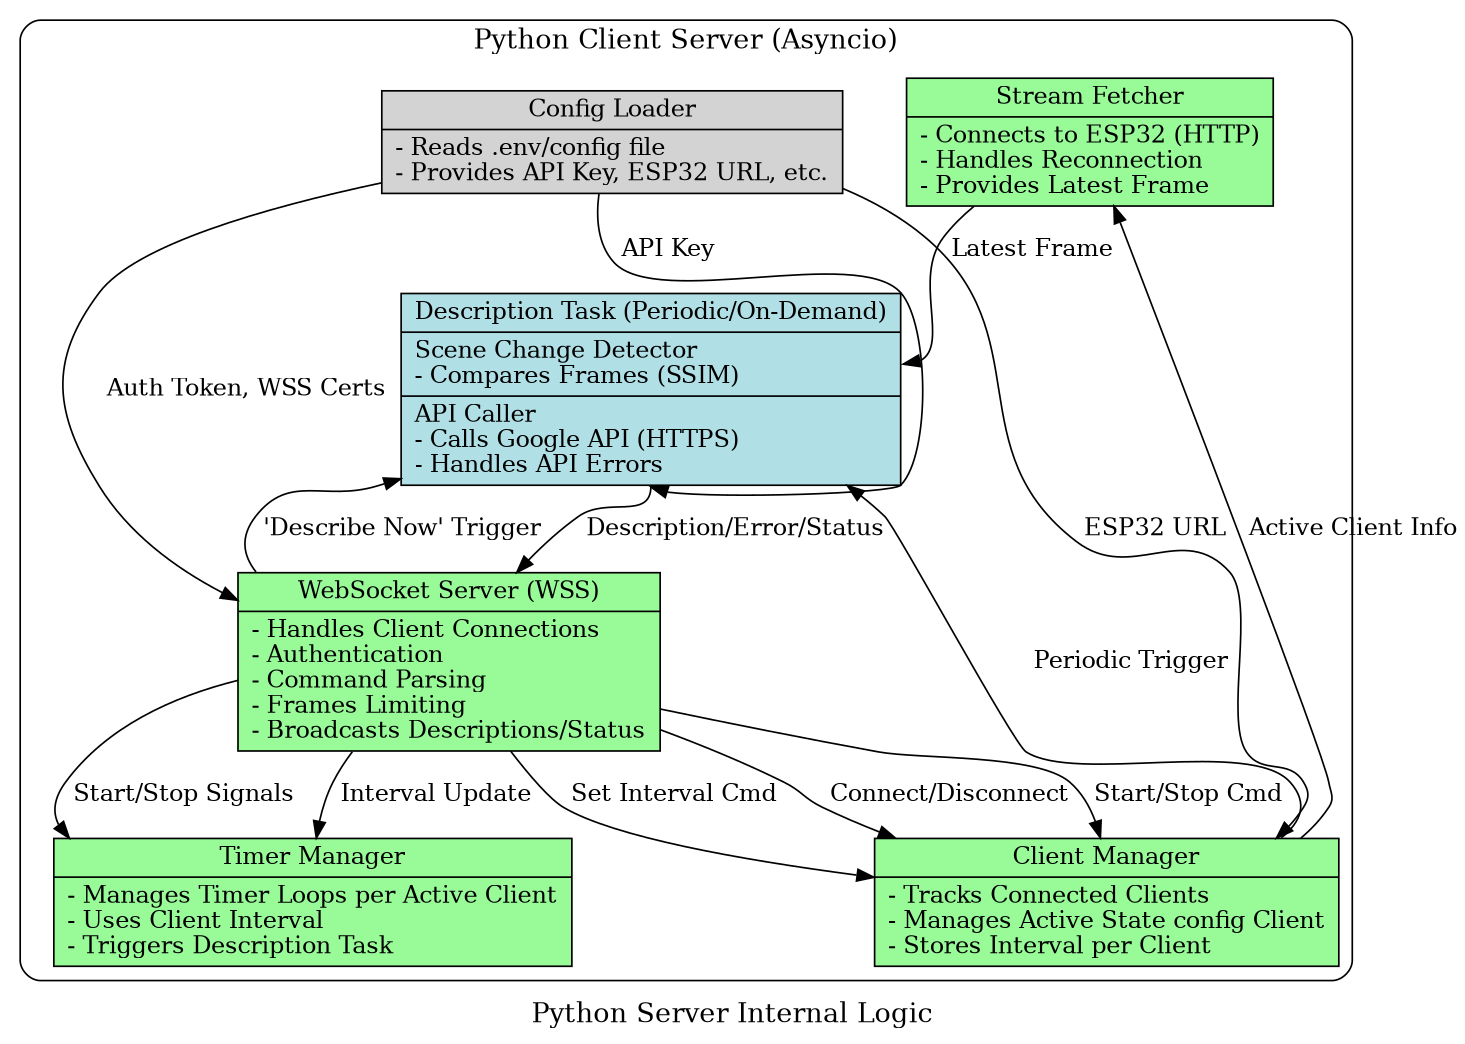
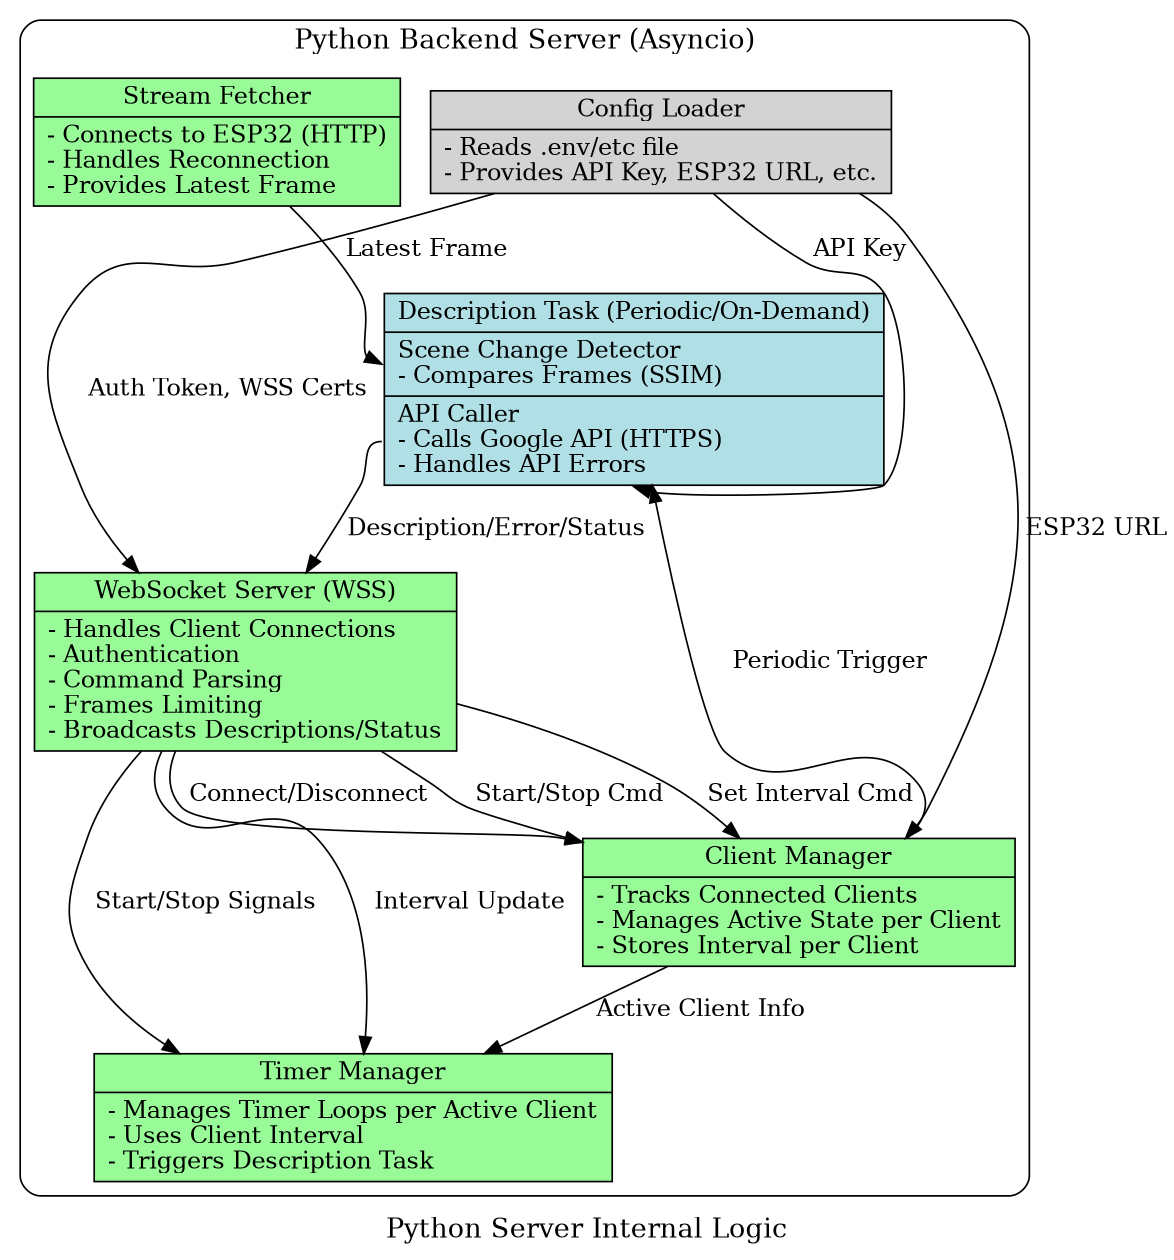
cluster "Python Client Server (Asyncio)": label "Python Client Server (Asyncio)" -> "Python Backend Server (Asyncio)"
node "Config Loader": text "- Reads .env/config file" -> "- Reads .env/etc file"
edge "WebSocket Server (WSS)" -> "Description Task (Periodic/On-Demand)": removed, label "'Describe Now' Trigger"
edge "Client Manager" -> "Stream Fetcher": now "Client Manager" -> "Timer Manager"
node "Client Manager": text "- Manages Active State config Client" -> "- Manages Active State per Client"
